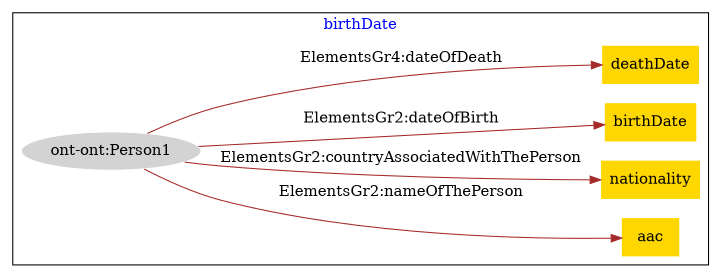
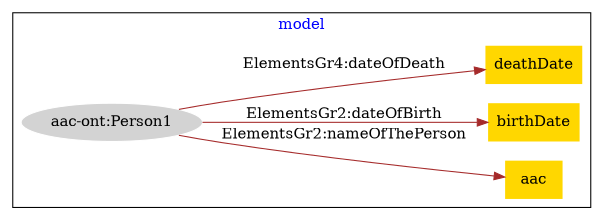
cluster "birthDate": label "birthDate" -> "model"
node "ont-ont:Person1": label "ont-ont:Person1" -> "aac-ont:Person1"
node "nationality": removed
